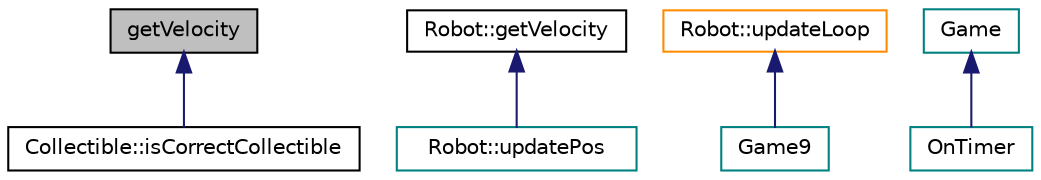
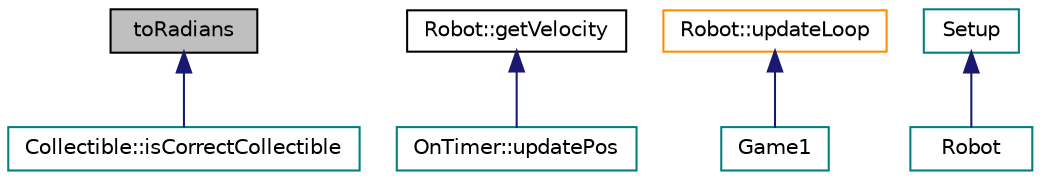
node "getVelocity": label "getVelocity" -> "toRadians"
node "Game": label "Game" -> "Setup"
node "Collectible::isCorrectCollectible": color black -> teal
node "Robot::updatePos": label "Robot::updatePos" -> "OnTimer::updatePos"
node "Game9": label "Game9" -> "Game1"
node "OnTimer": label "OnTimer" -> "Robot"
